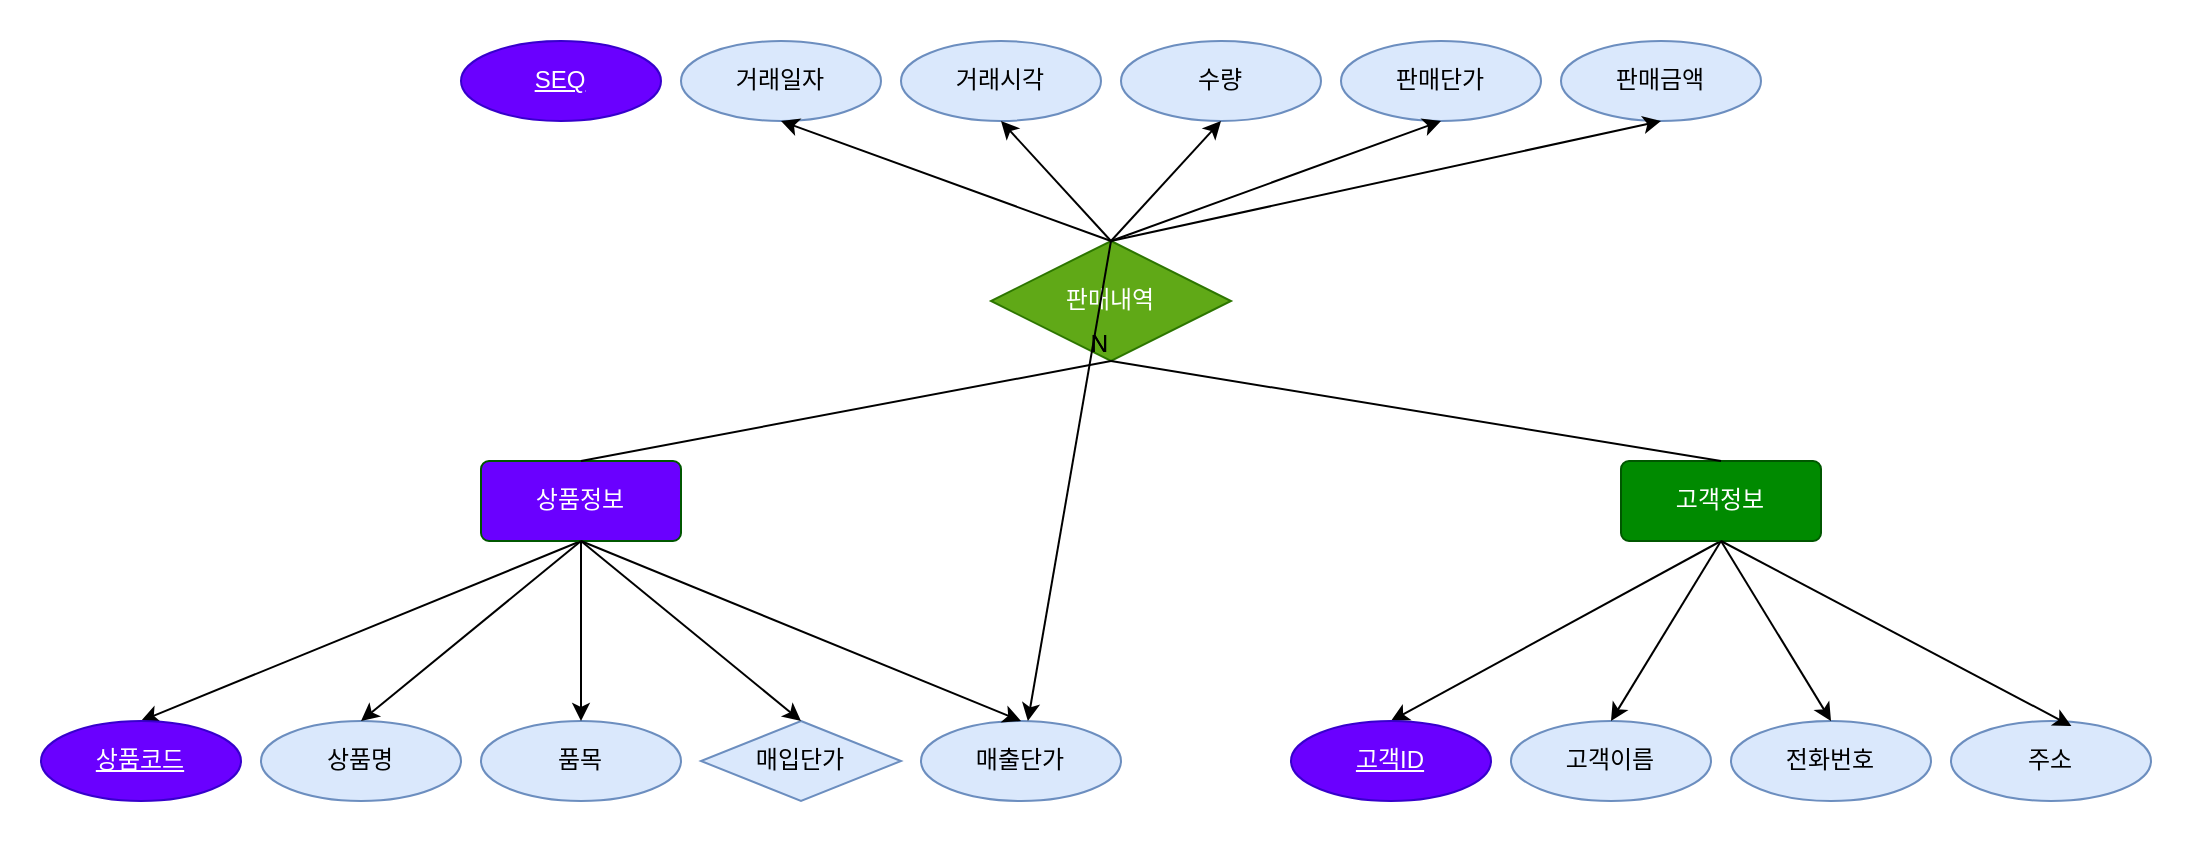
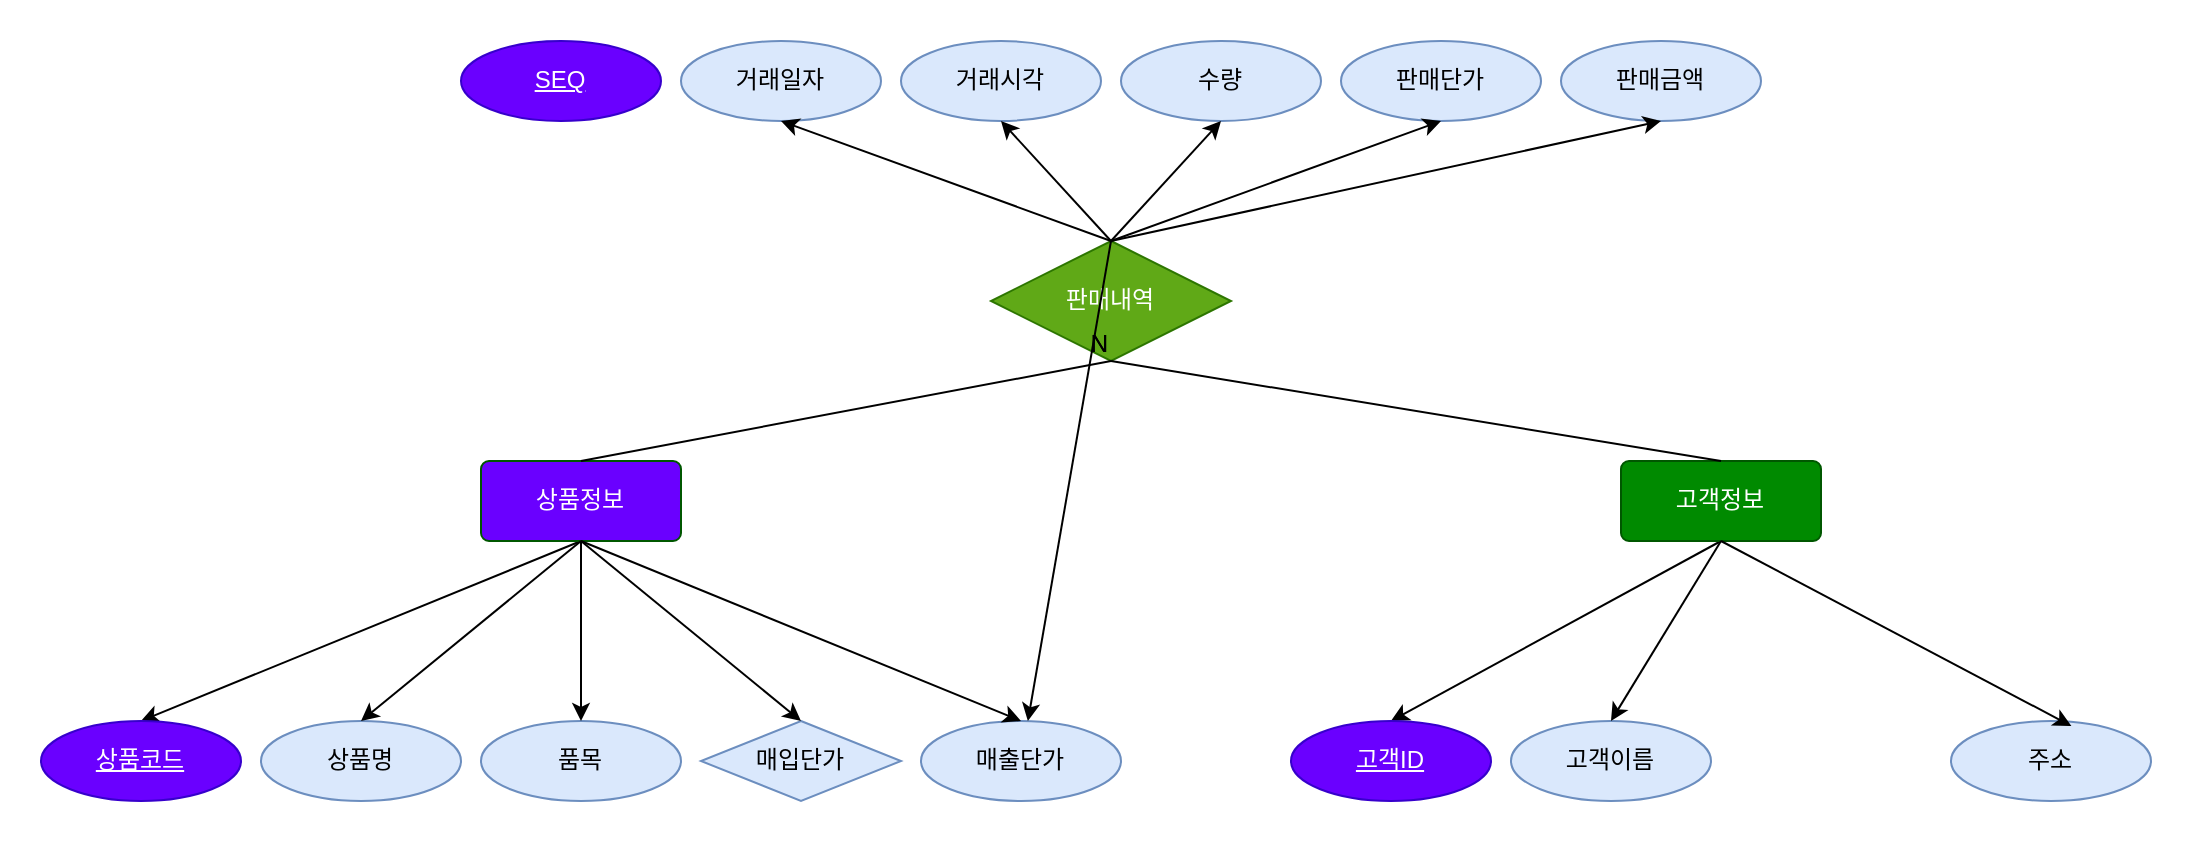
edge "고객정보" -> "전화번호": removed
node "전화번호": removed
